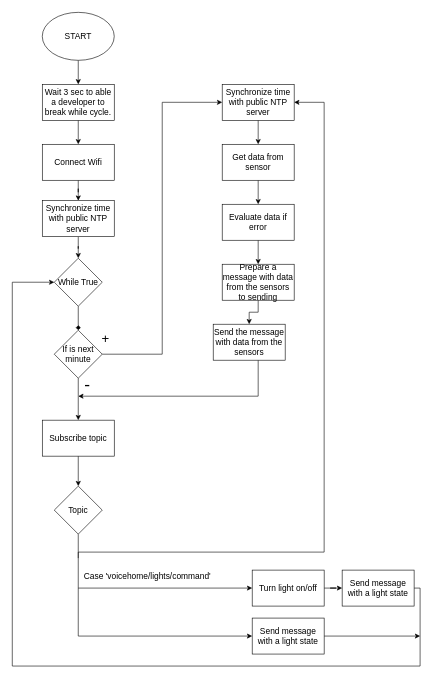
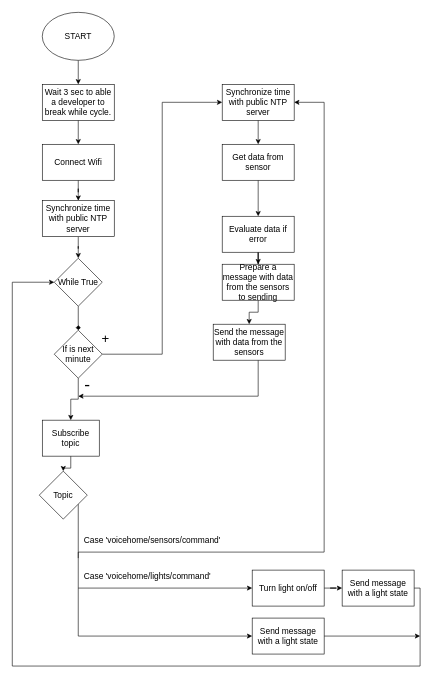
node "Evaluate data if error": moved (258, 222) -> (258, 234)
node "Subscribe topic": size 72x36 -> 57x36
node "Topic": moved (78, 510) -> (63, 495)
node "Case 'voicehome/sensors/command'": added
